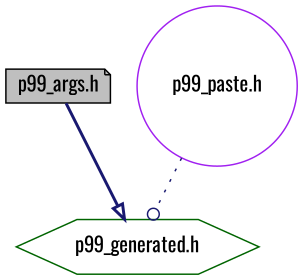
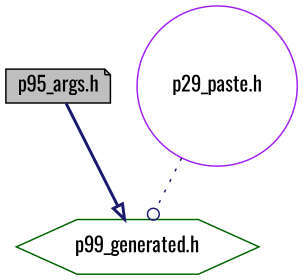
node "p99_args.h": label "p99_args.h" -> "p95_args.h"
node "p99_paste.h": label "p99_paste.h" -> "p29_paste.h"
